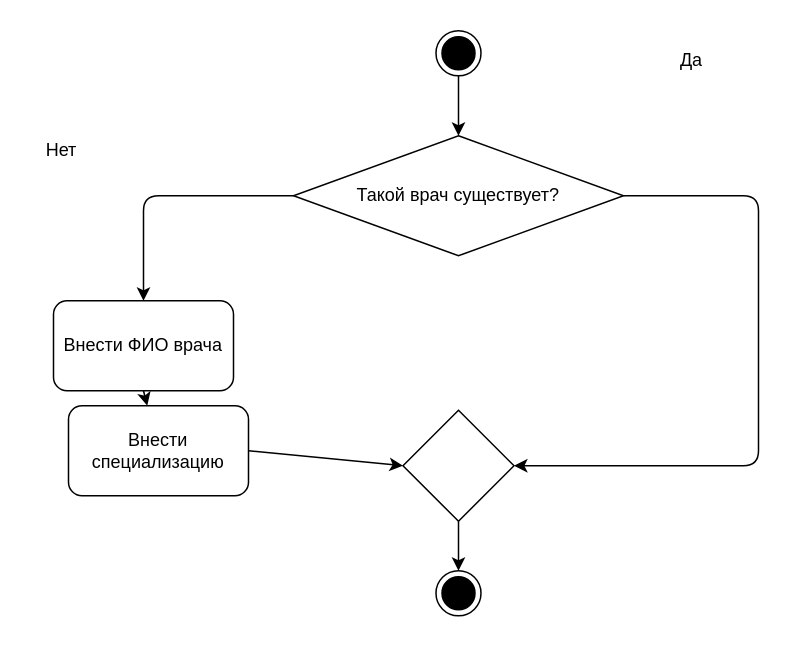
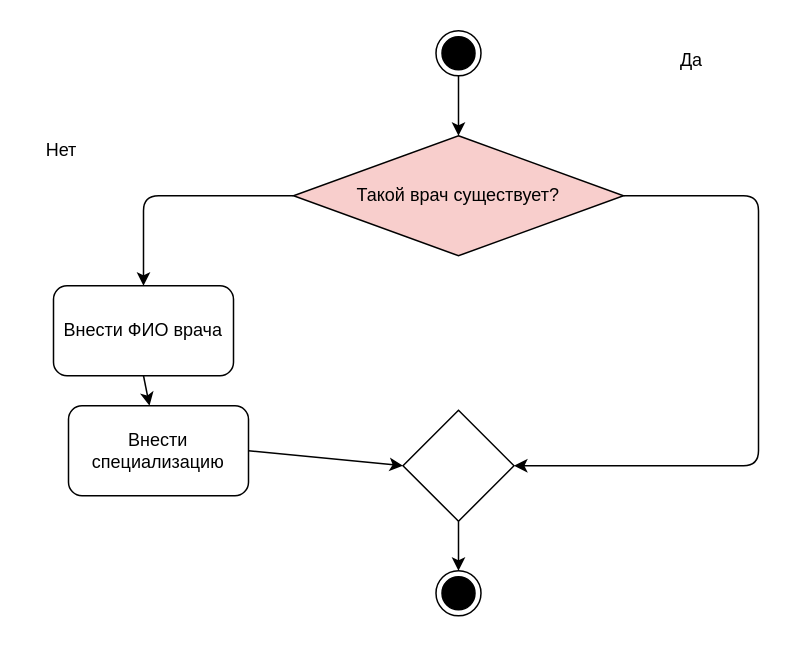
node "Такой врач существует?": fillcolor #ffffff -> #f8cecc
node "Внести ФИО врача": moved (143, 346) -> (143, 331)
